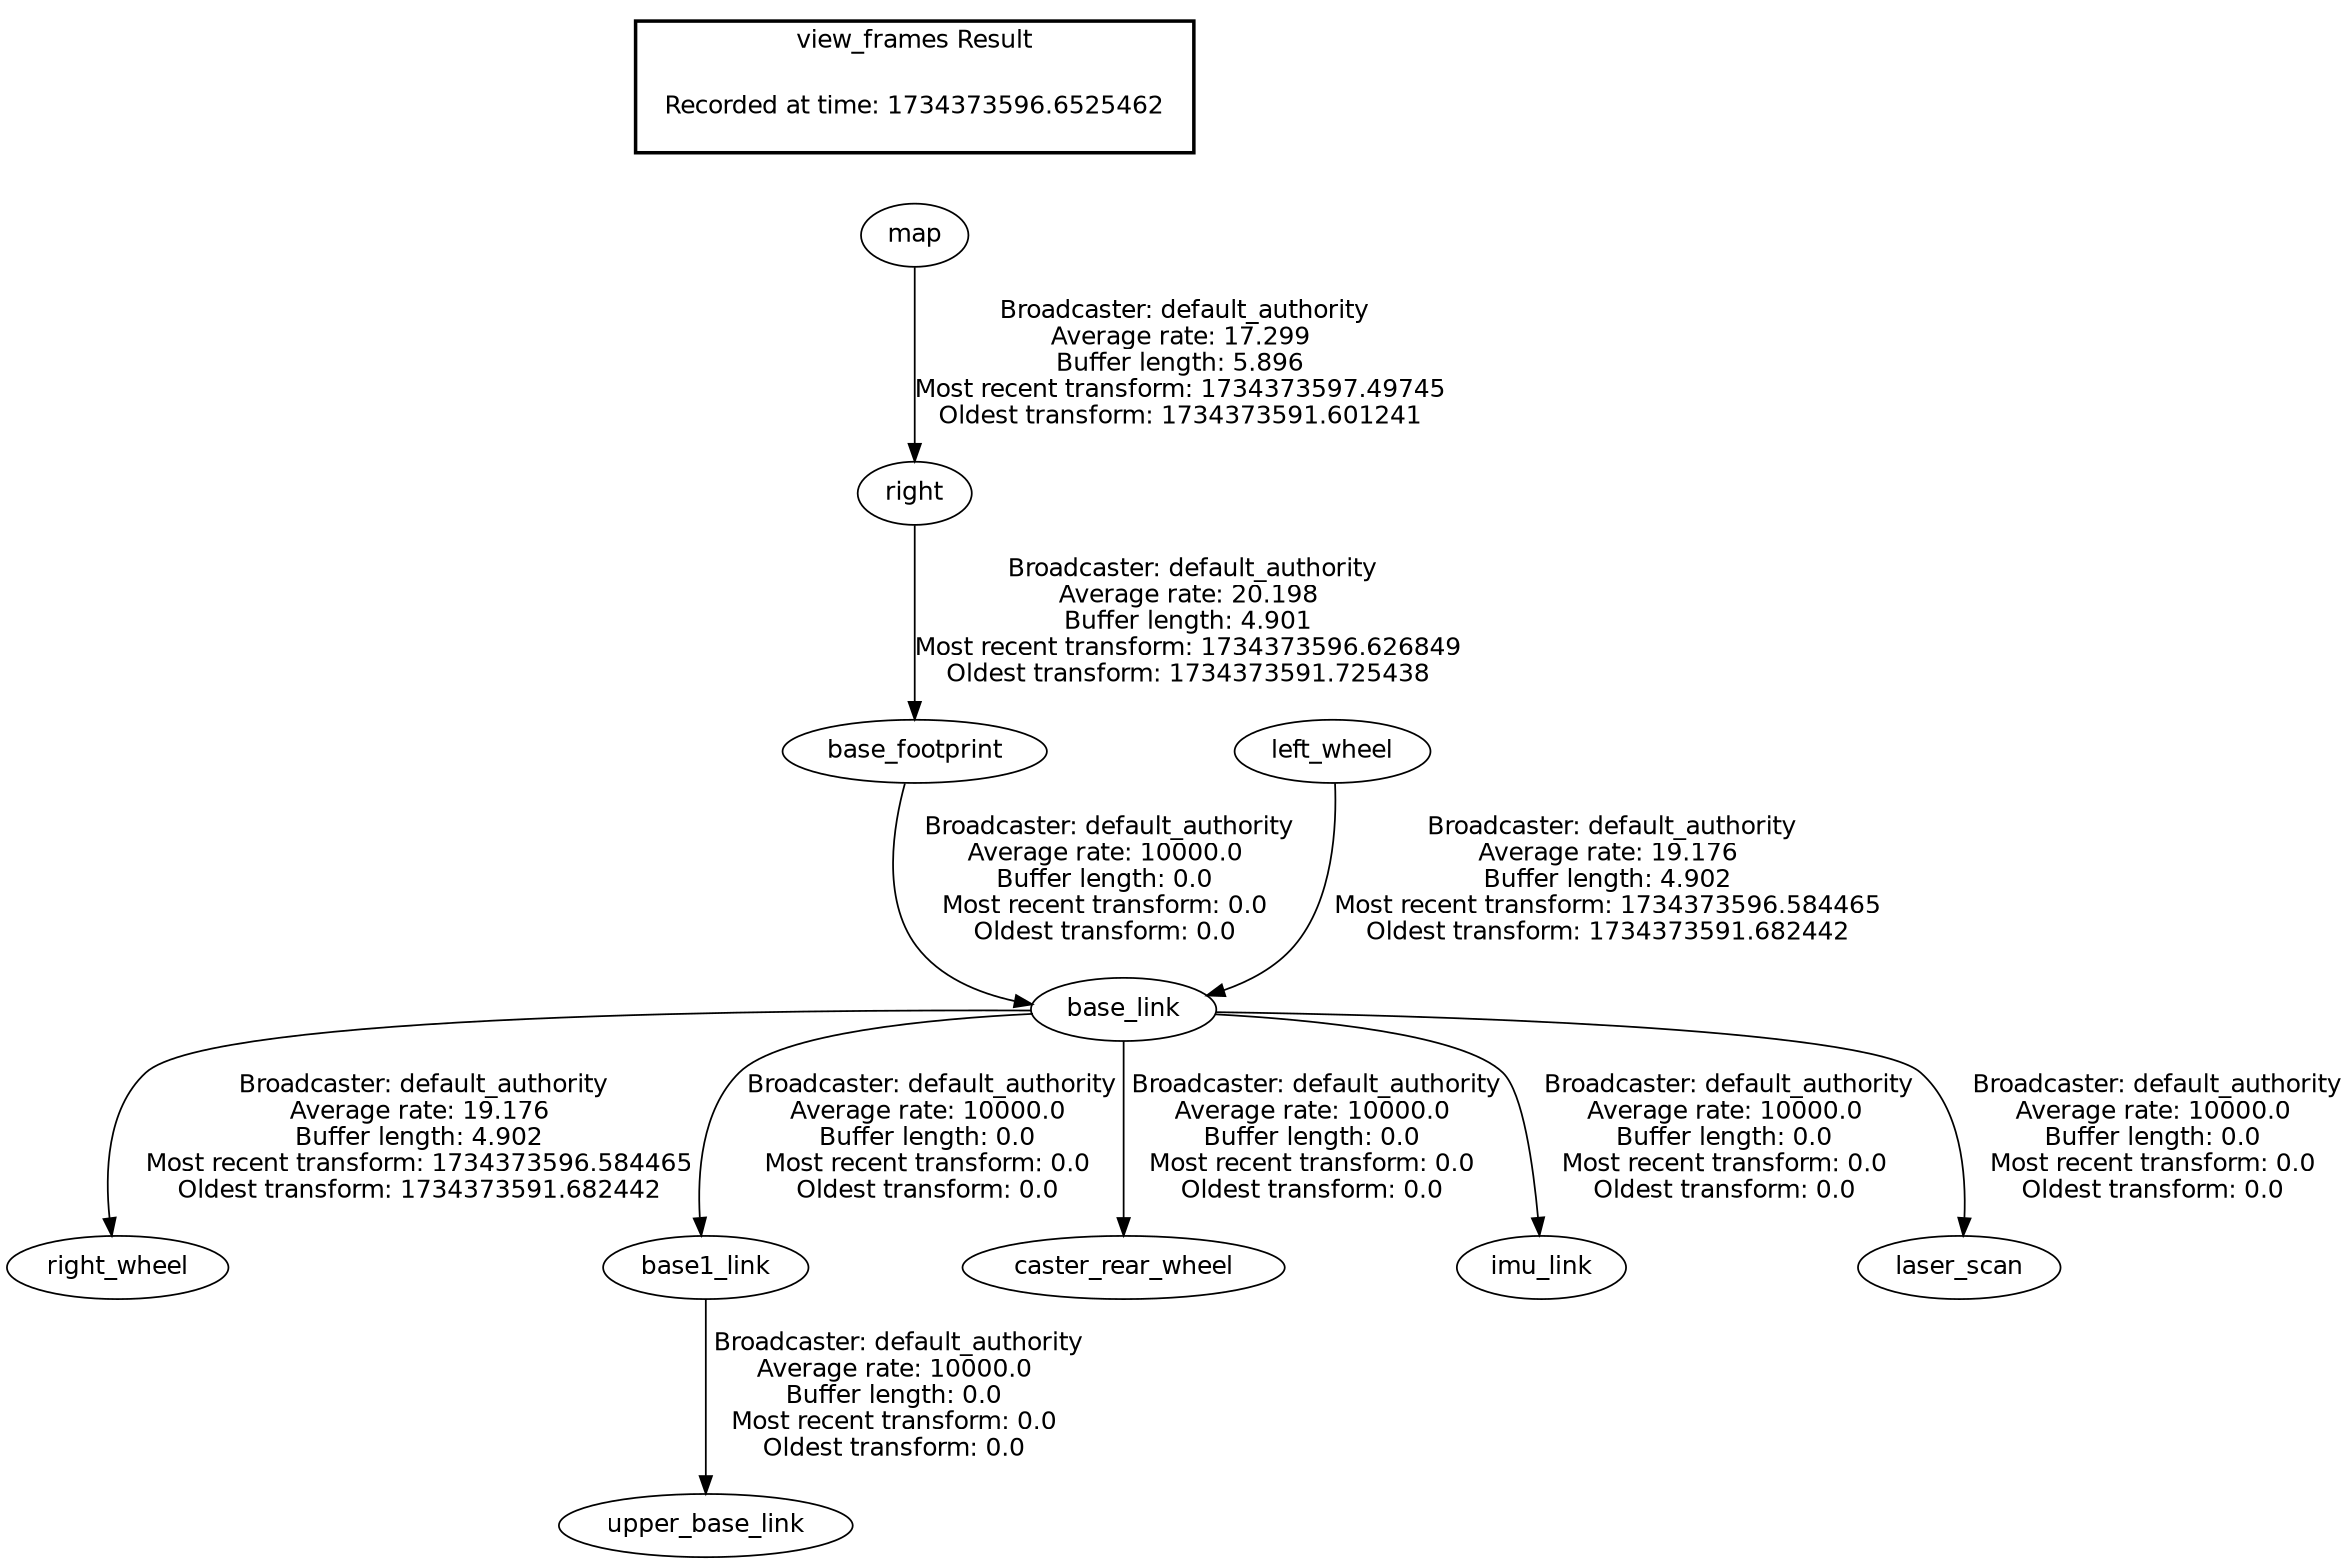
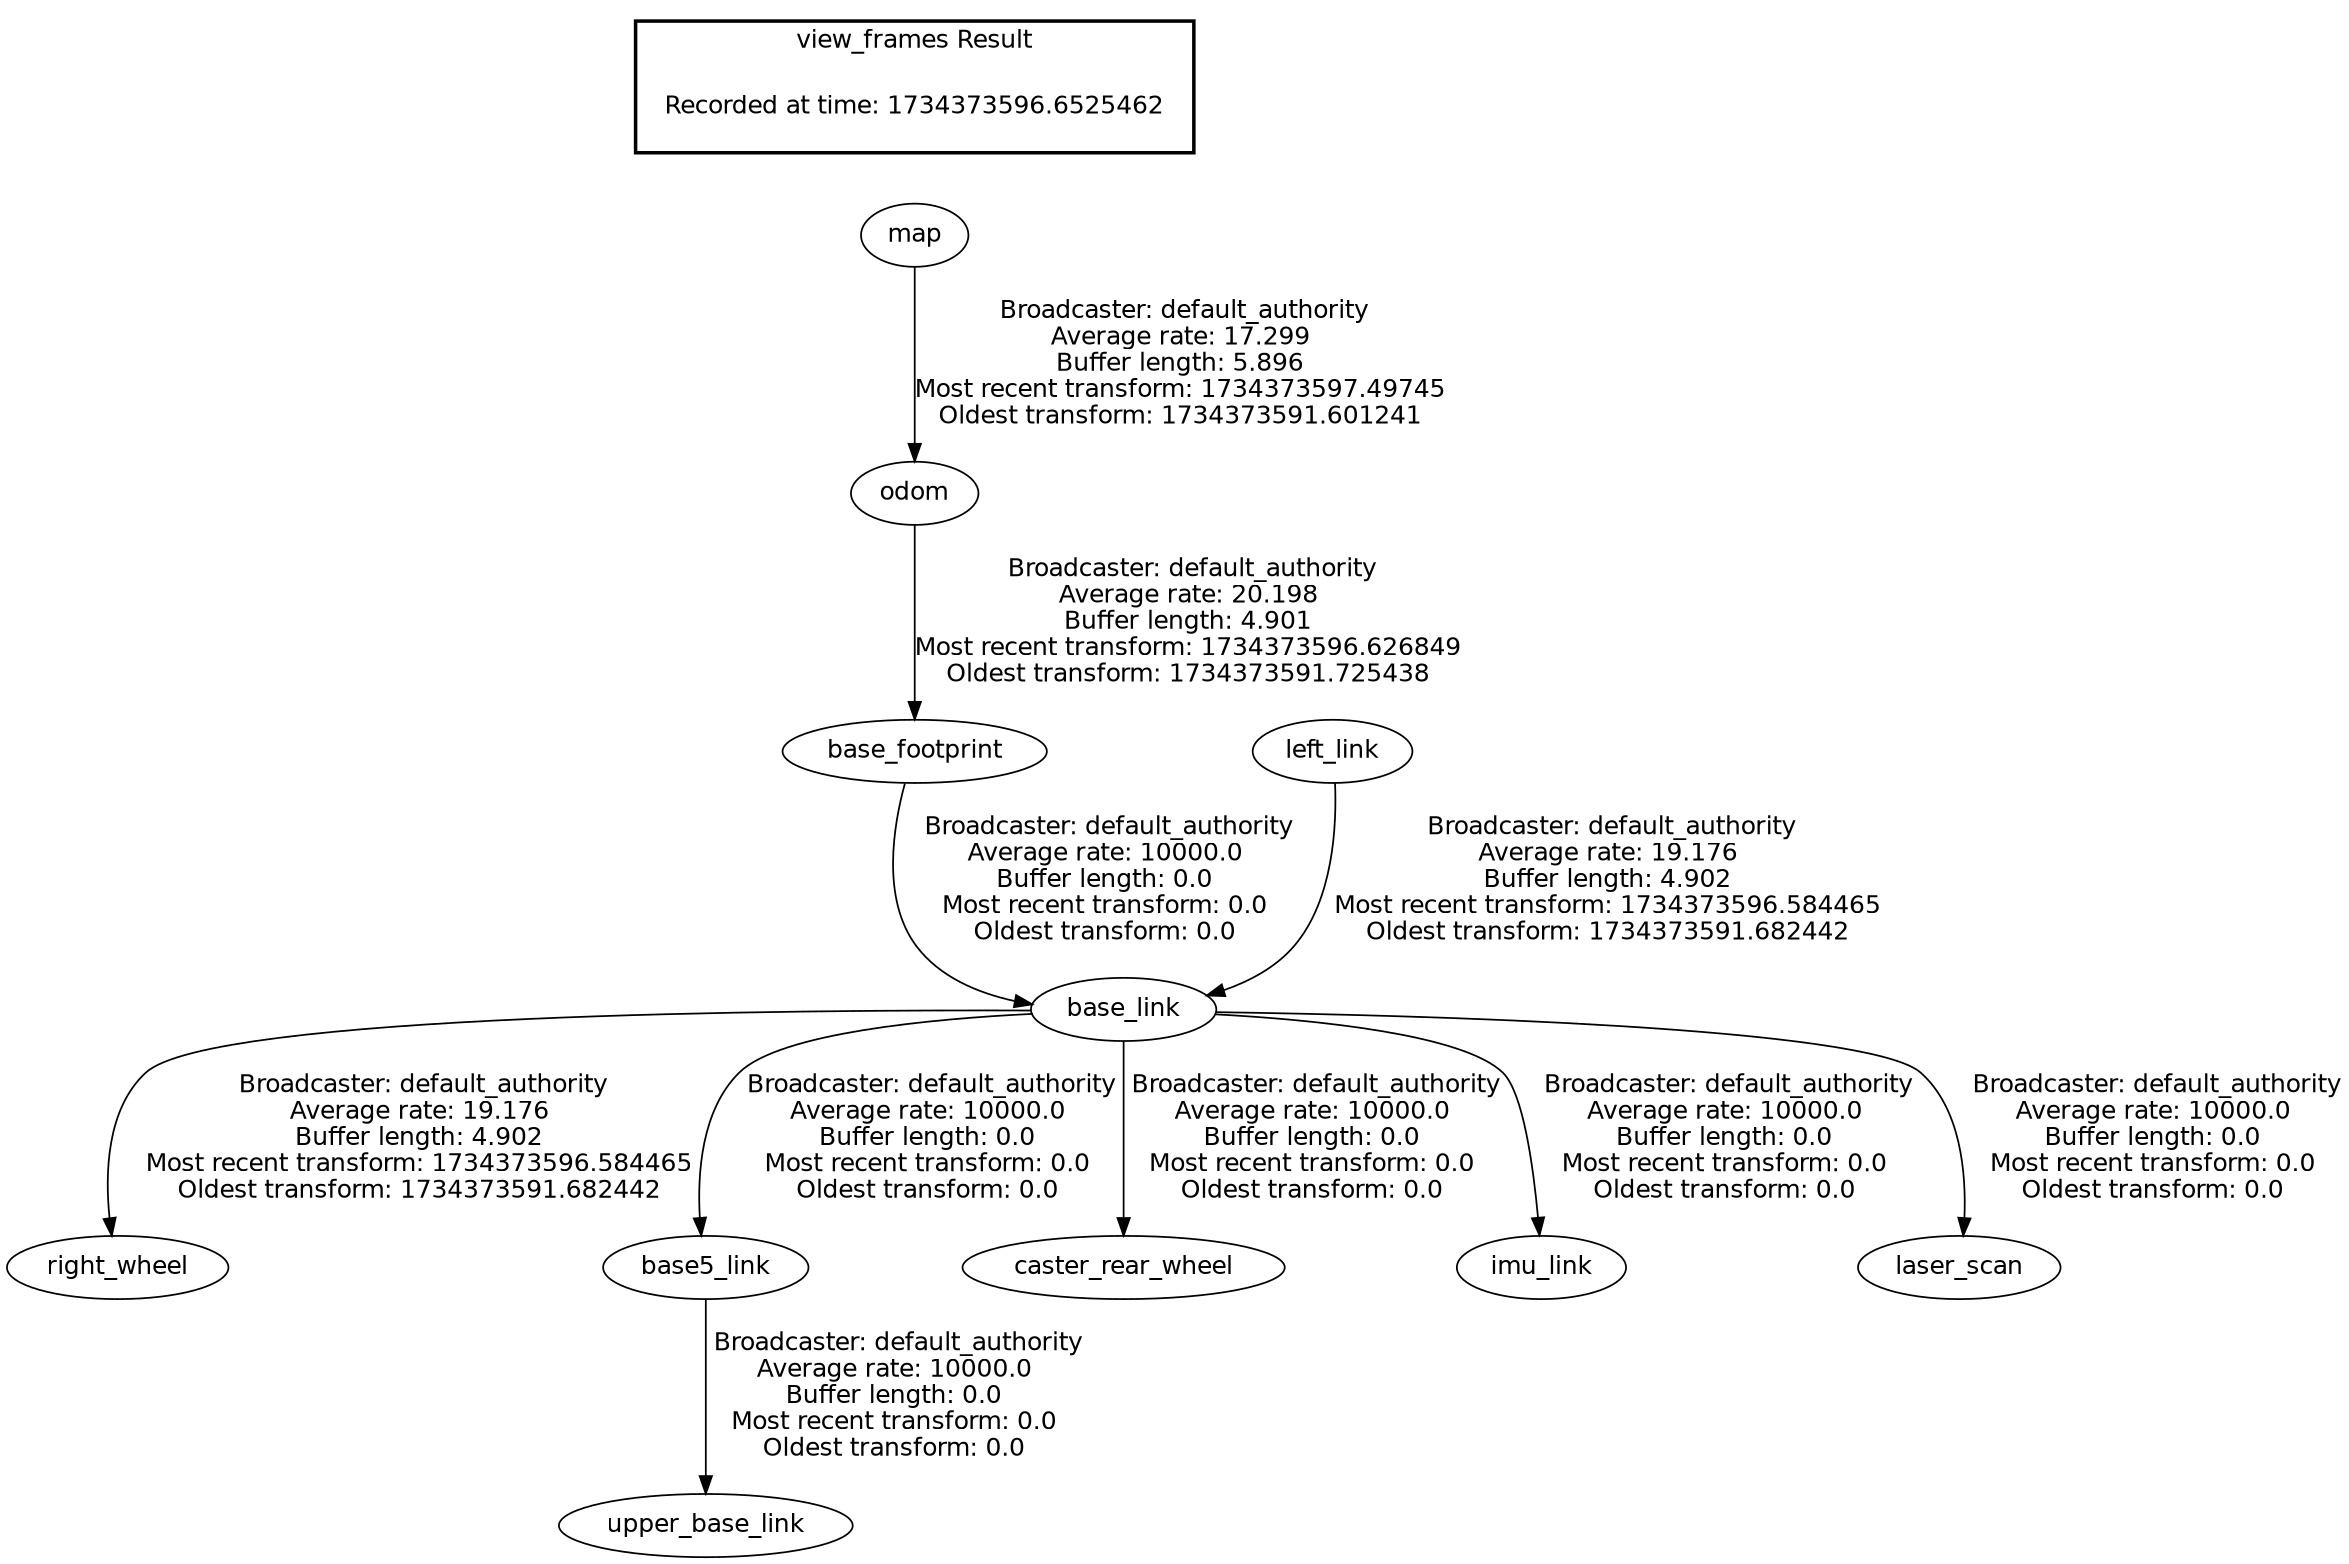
node "right": label "right" -> "odom"
node "left_wheel": label "left_wheel" -> "left_link"
node "base1_link": label "base1_link" -> "base5_link"
